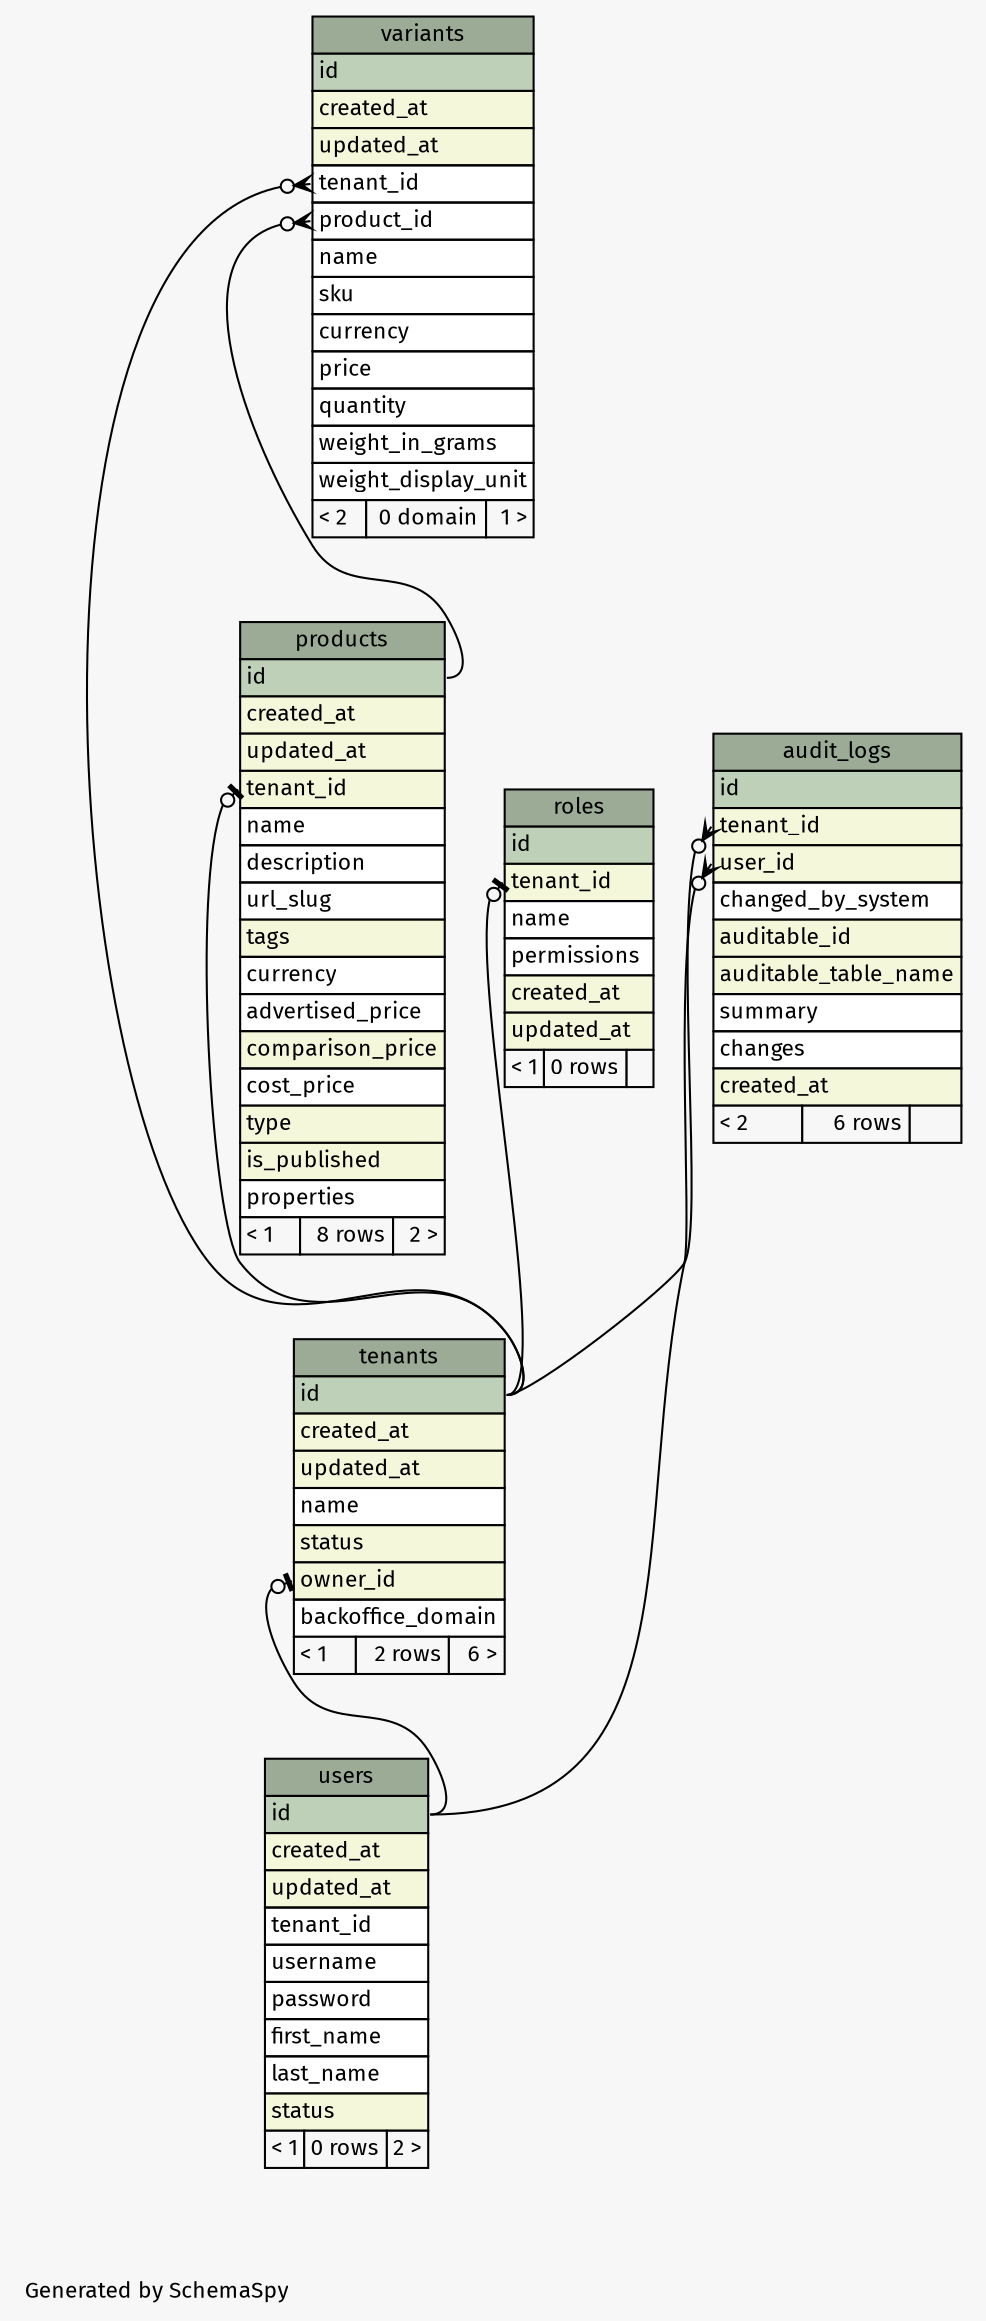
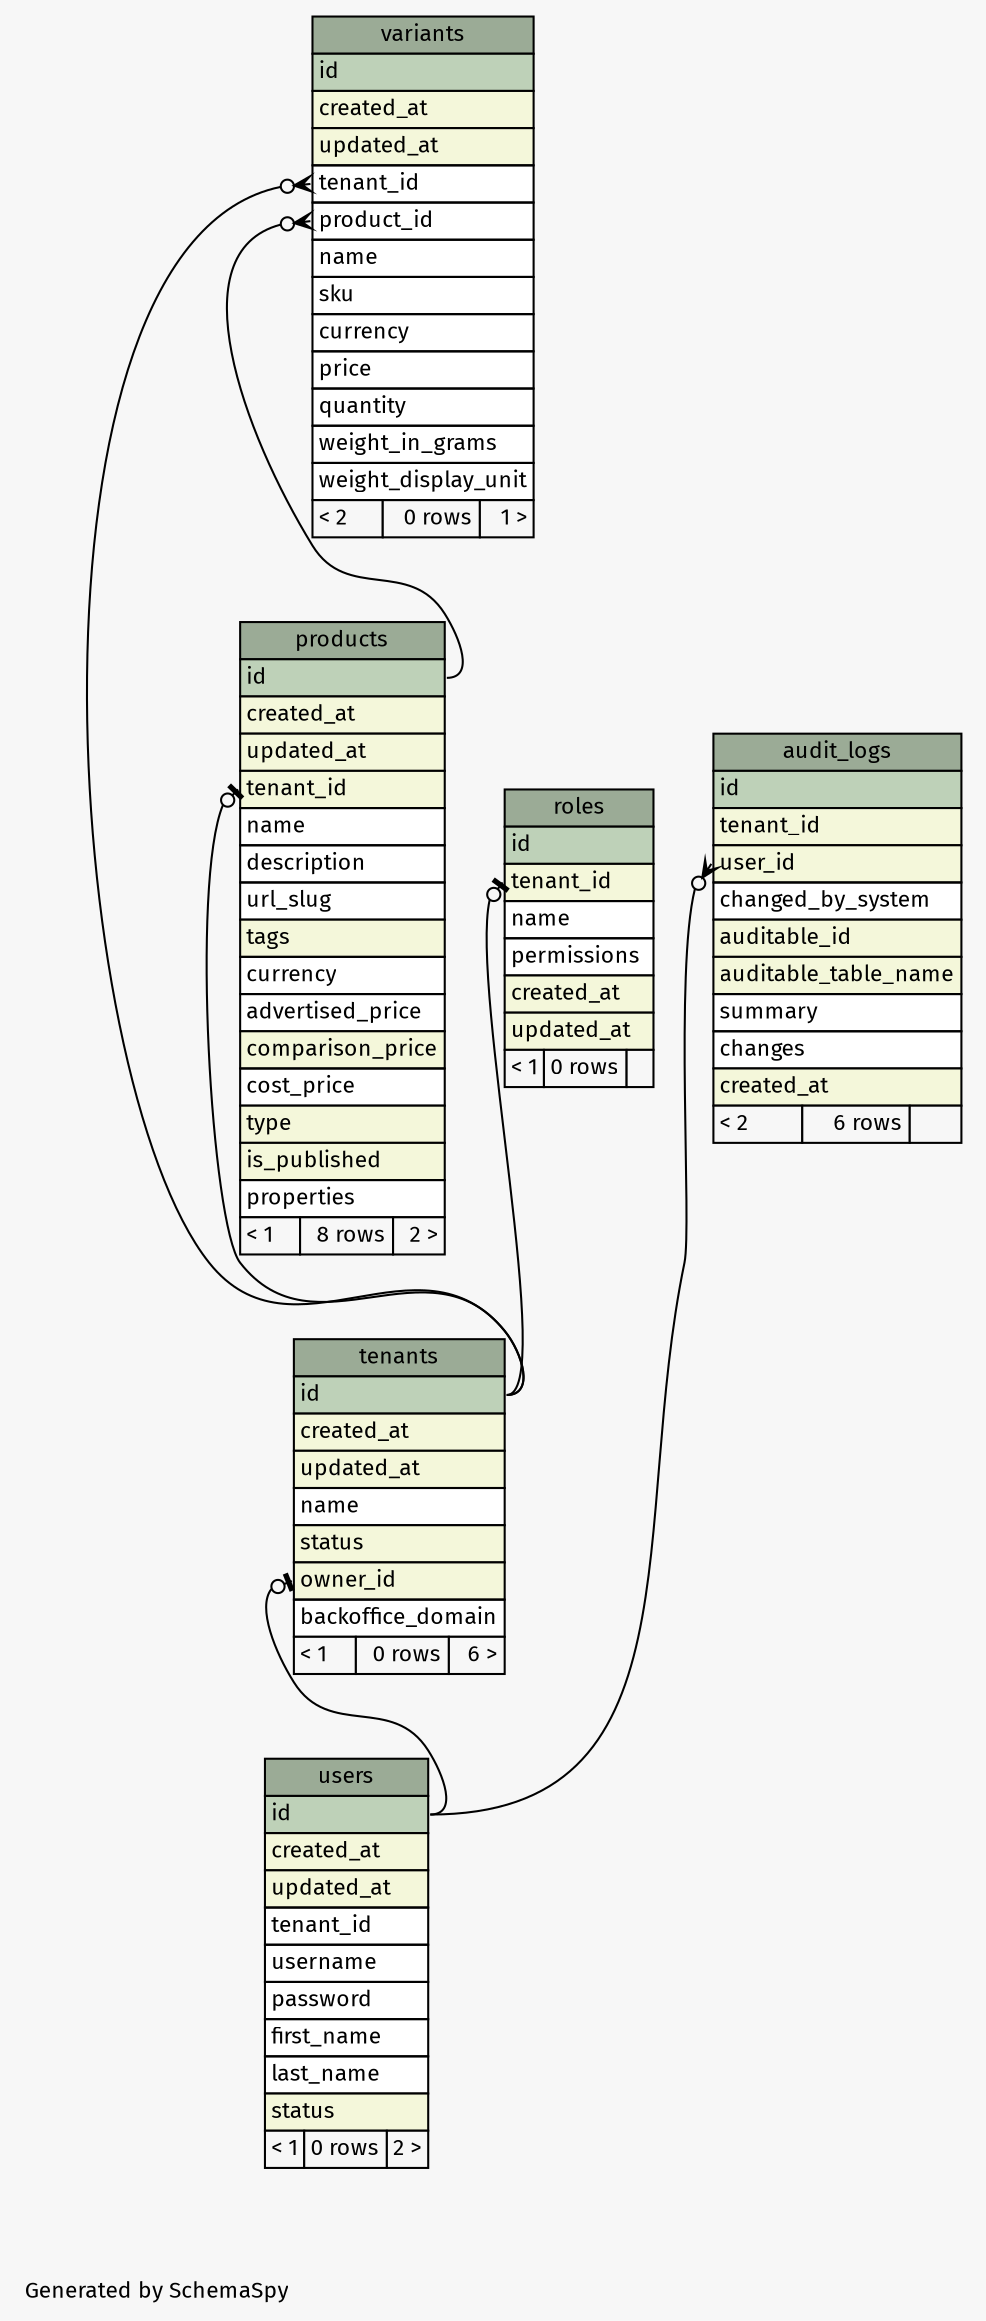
node "variants": text "0 domain" -> "0 rows"
edge "tenants" -> "audit_logs": removed
node "tenants": text "2 rows" -> "0 rows"
